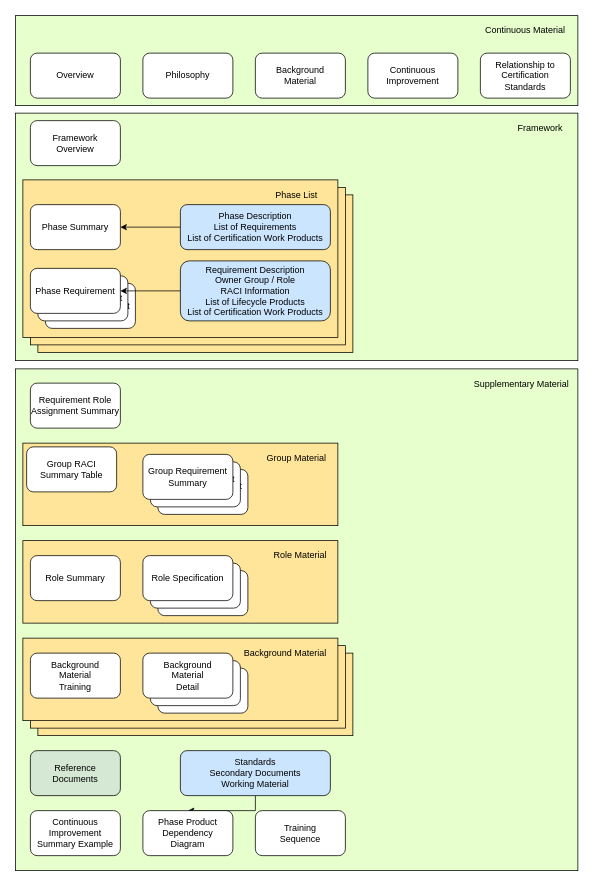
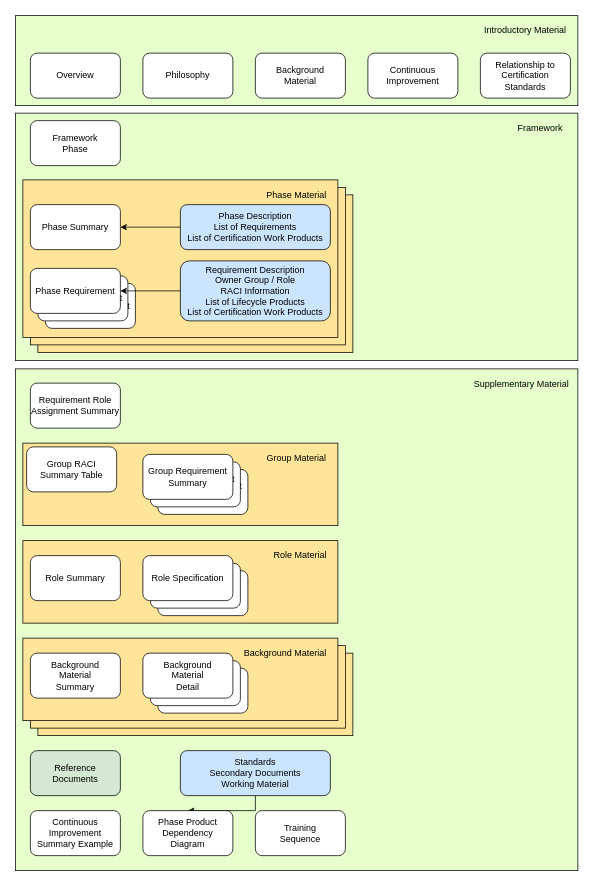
node "Continuous Material": label "Continuous Material" -> "Introductory Material"
node "Framework Overview": label "Framework Overview" -> "Framework Phase"
node "Phase List": label "Phase List" -> "Phase Material"
node "Background Material Training": label "Background Material Training" -> "Background Material Summary"
